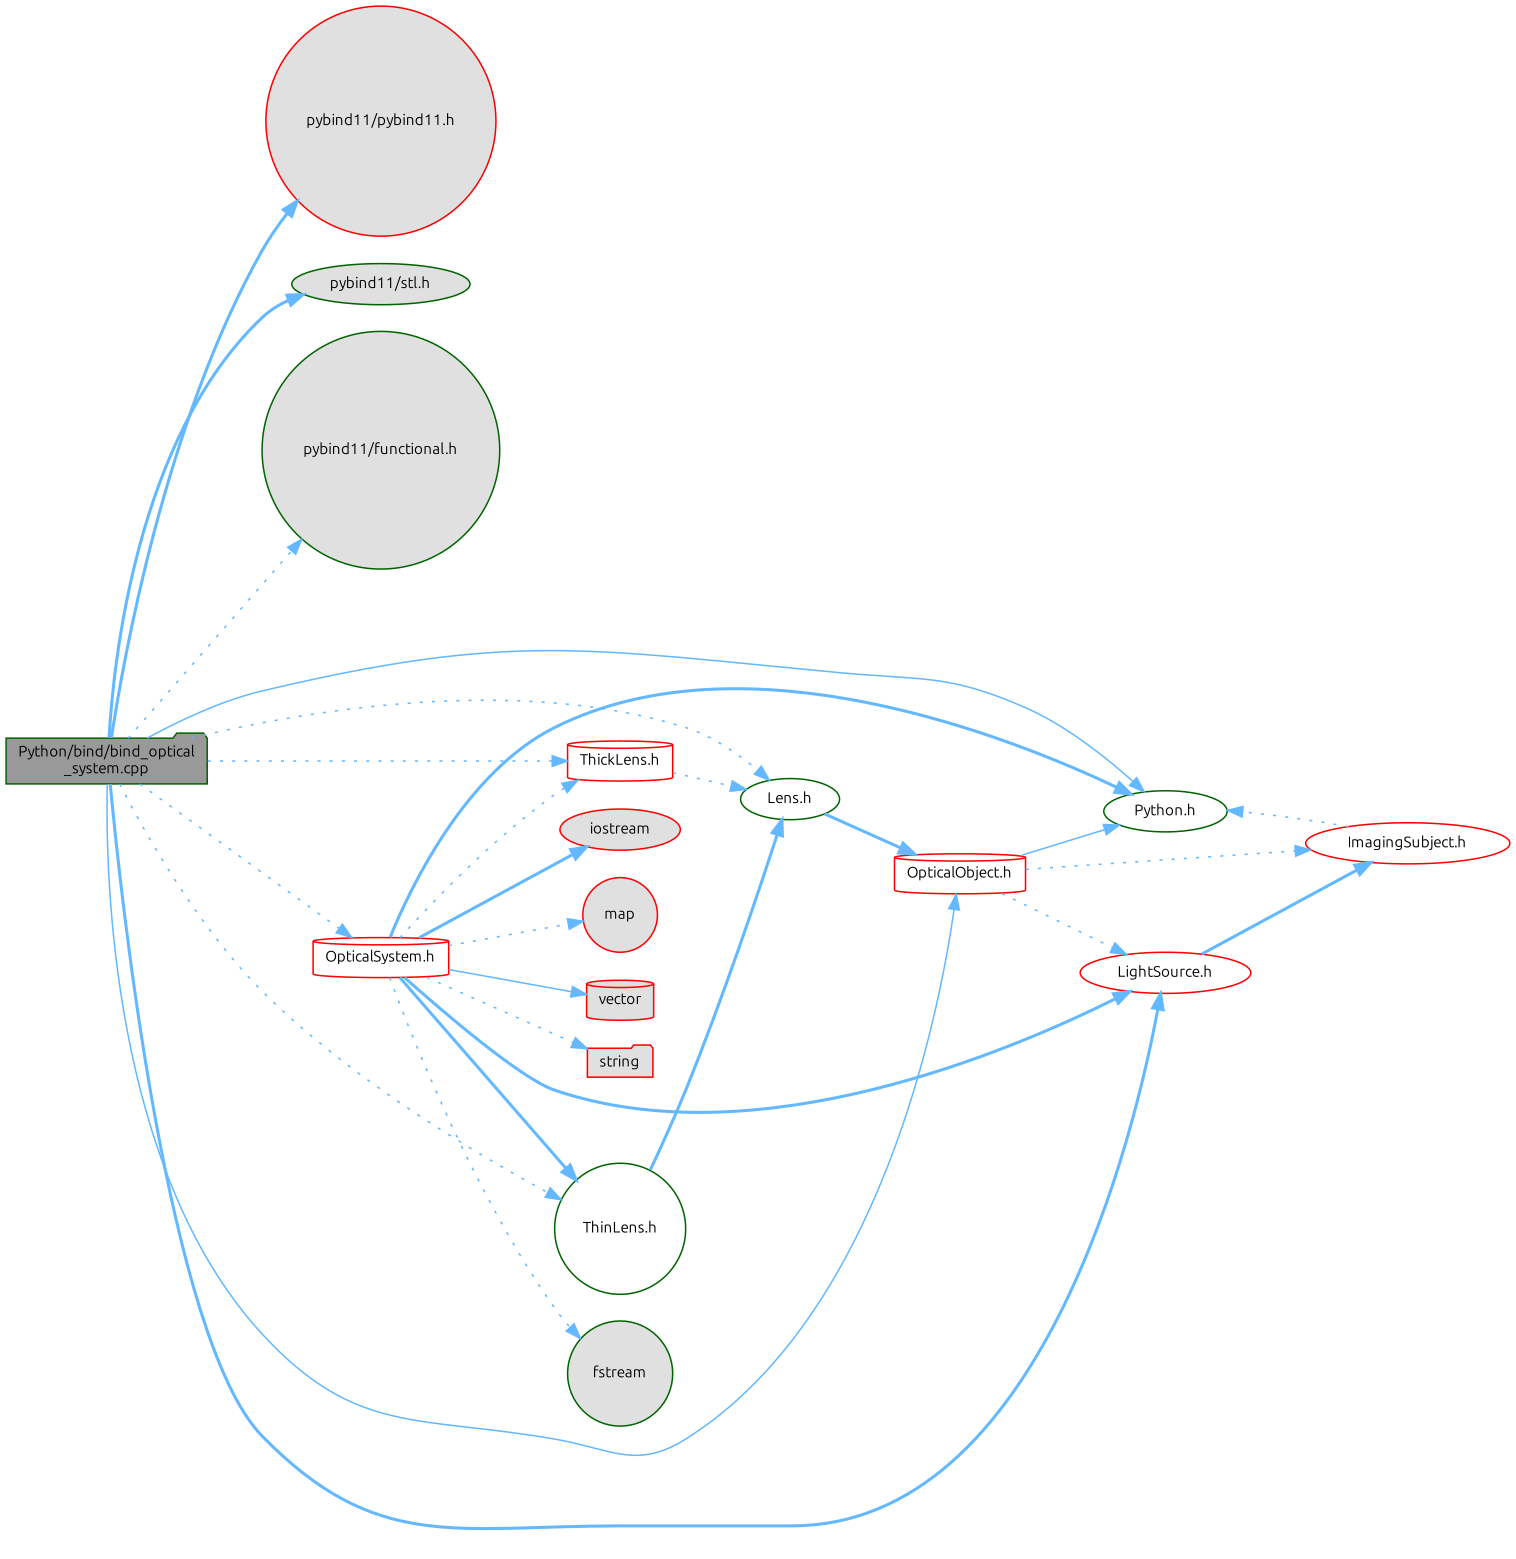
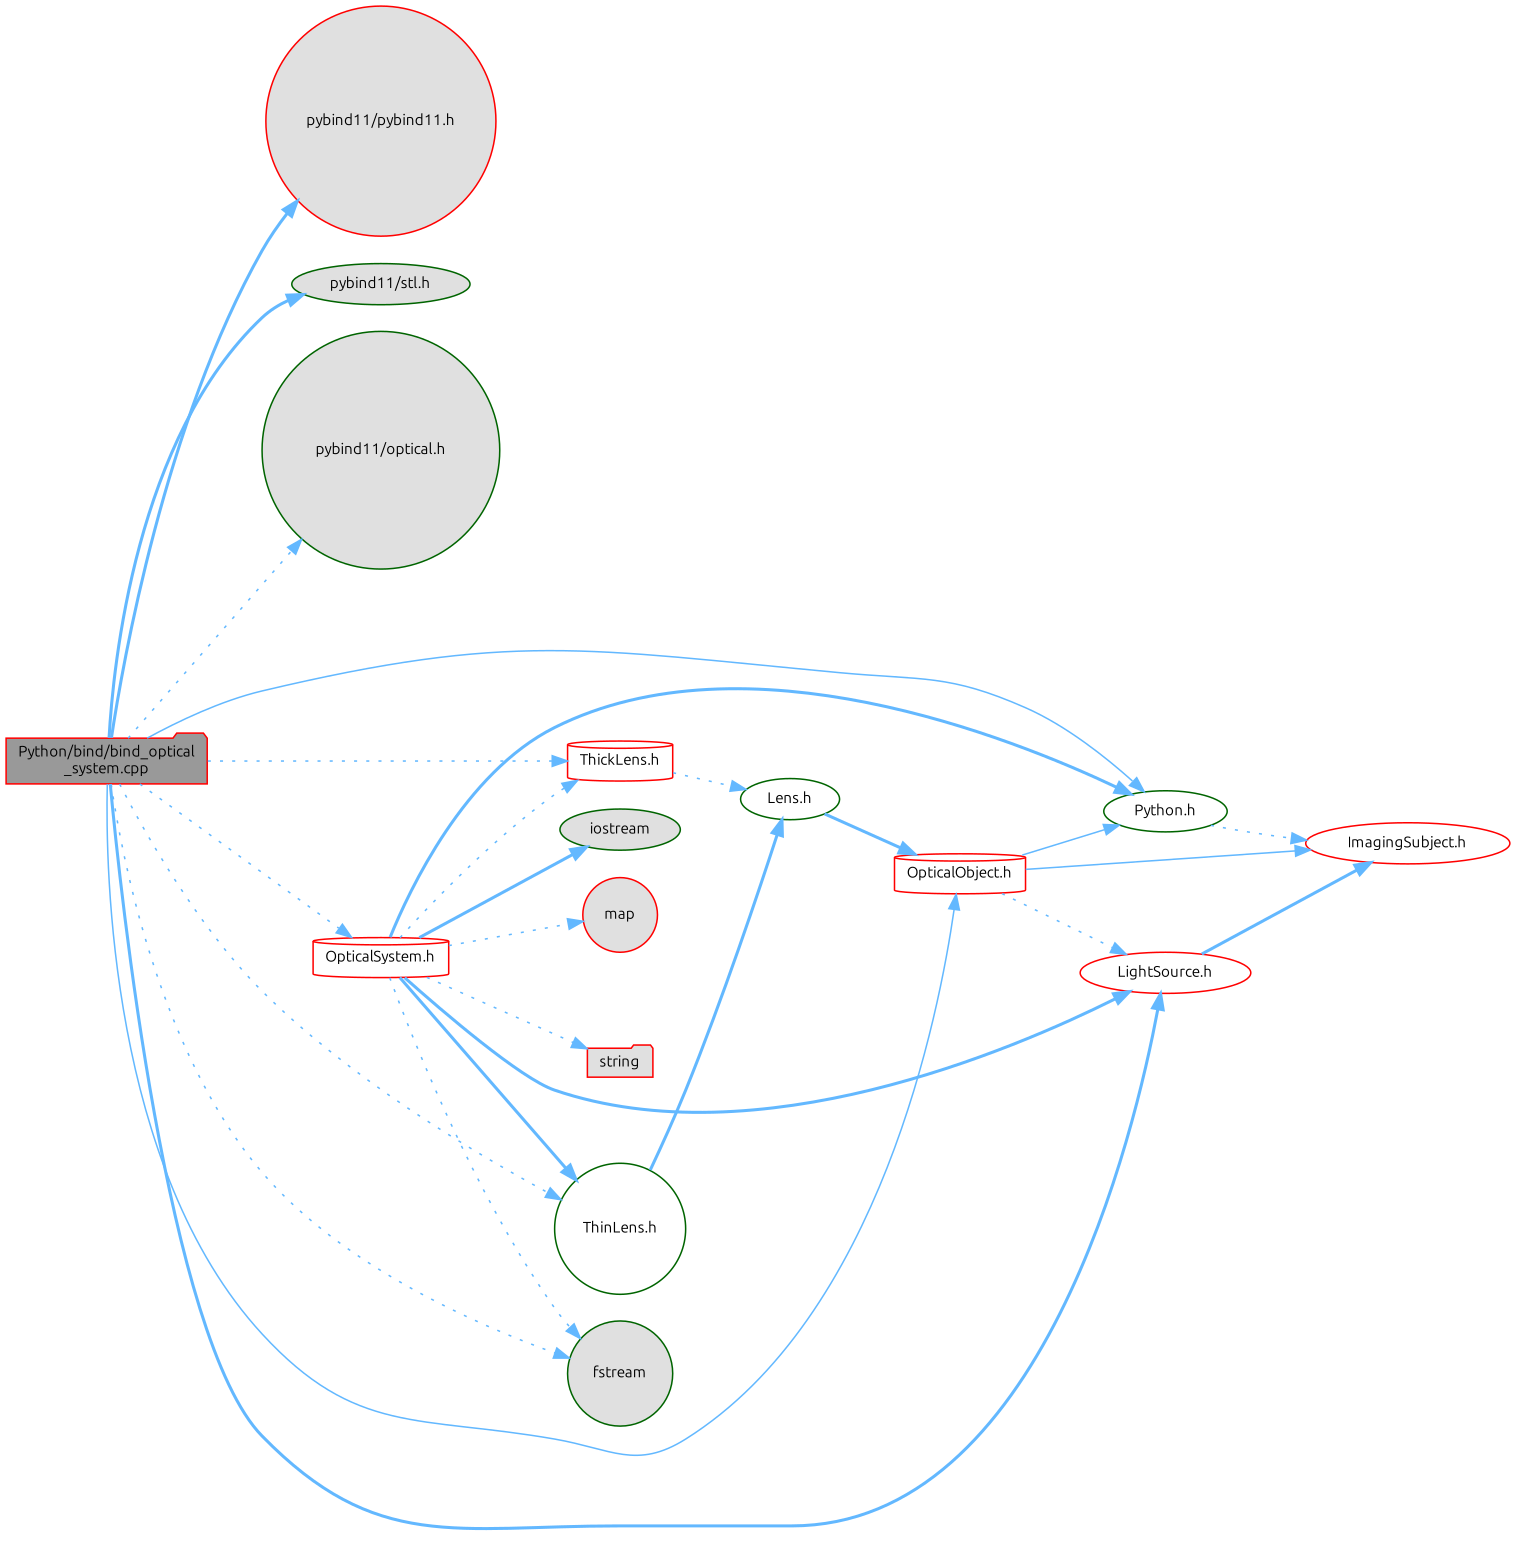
node "pybind11/functional.h": label "pybind11/functional.h" -> "pybind11/optical.h"
edge "Python/bind/bind_optical _system.cpp" -> "Lens.h": now "Python/bind/bind_optical _system.cpp" -> "fstream"
node "Python/bind/bind_optical _system.cpp": color darkgreen -> red
edge "ImagingSubject.h" -> "Python.h": reversed
node "iostream": color red -> darkgreen
edge "OpticalObject.h" -> "ImagingSubject.h": style dotted -> solid
node "vector": removed
